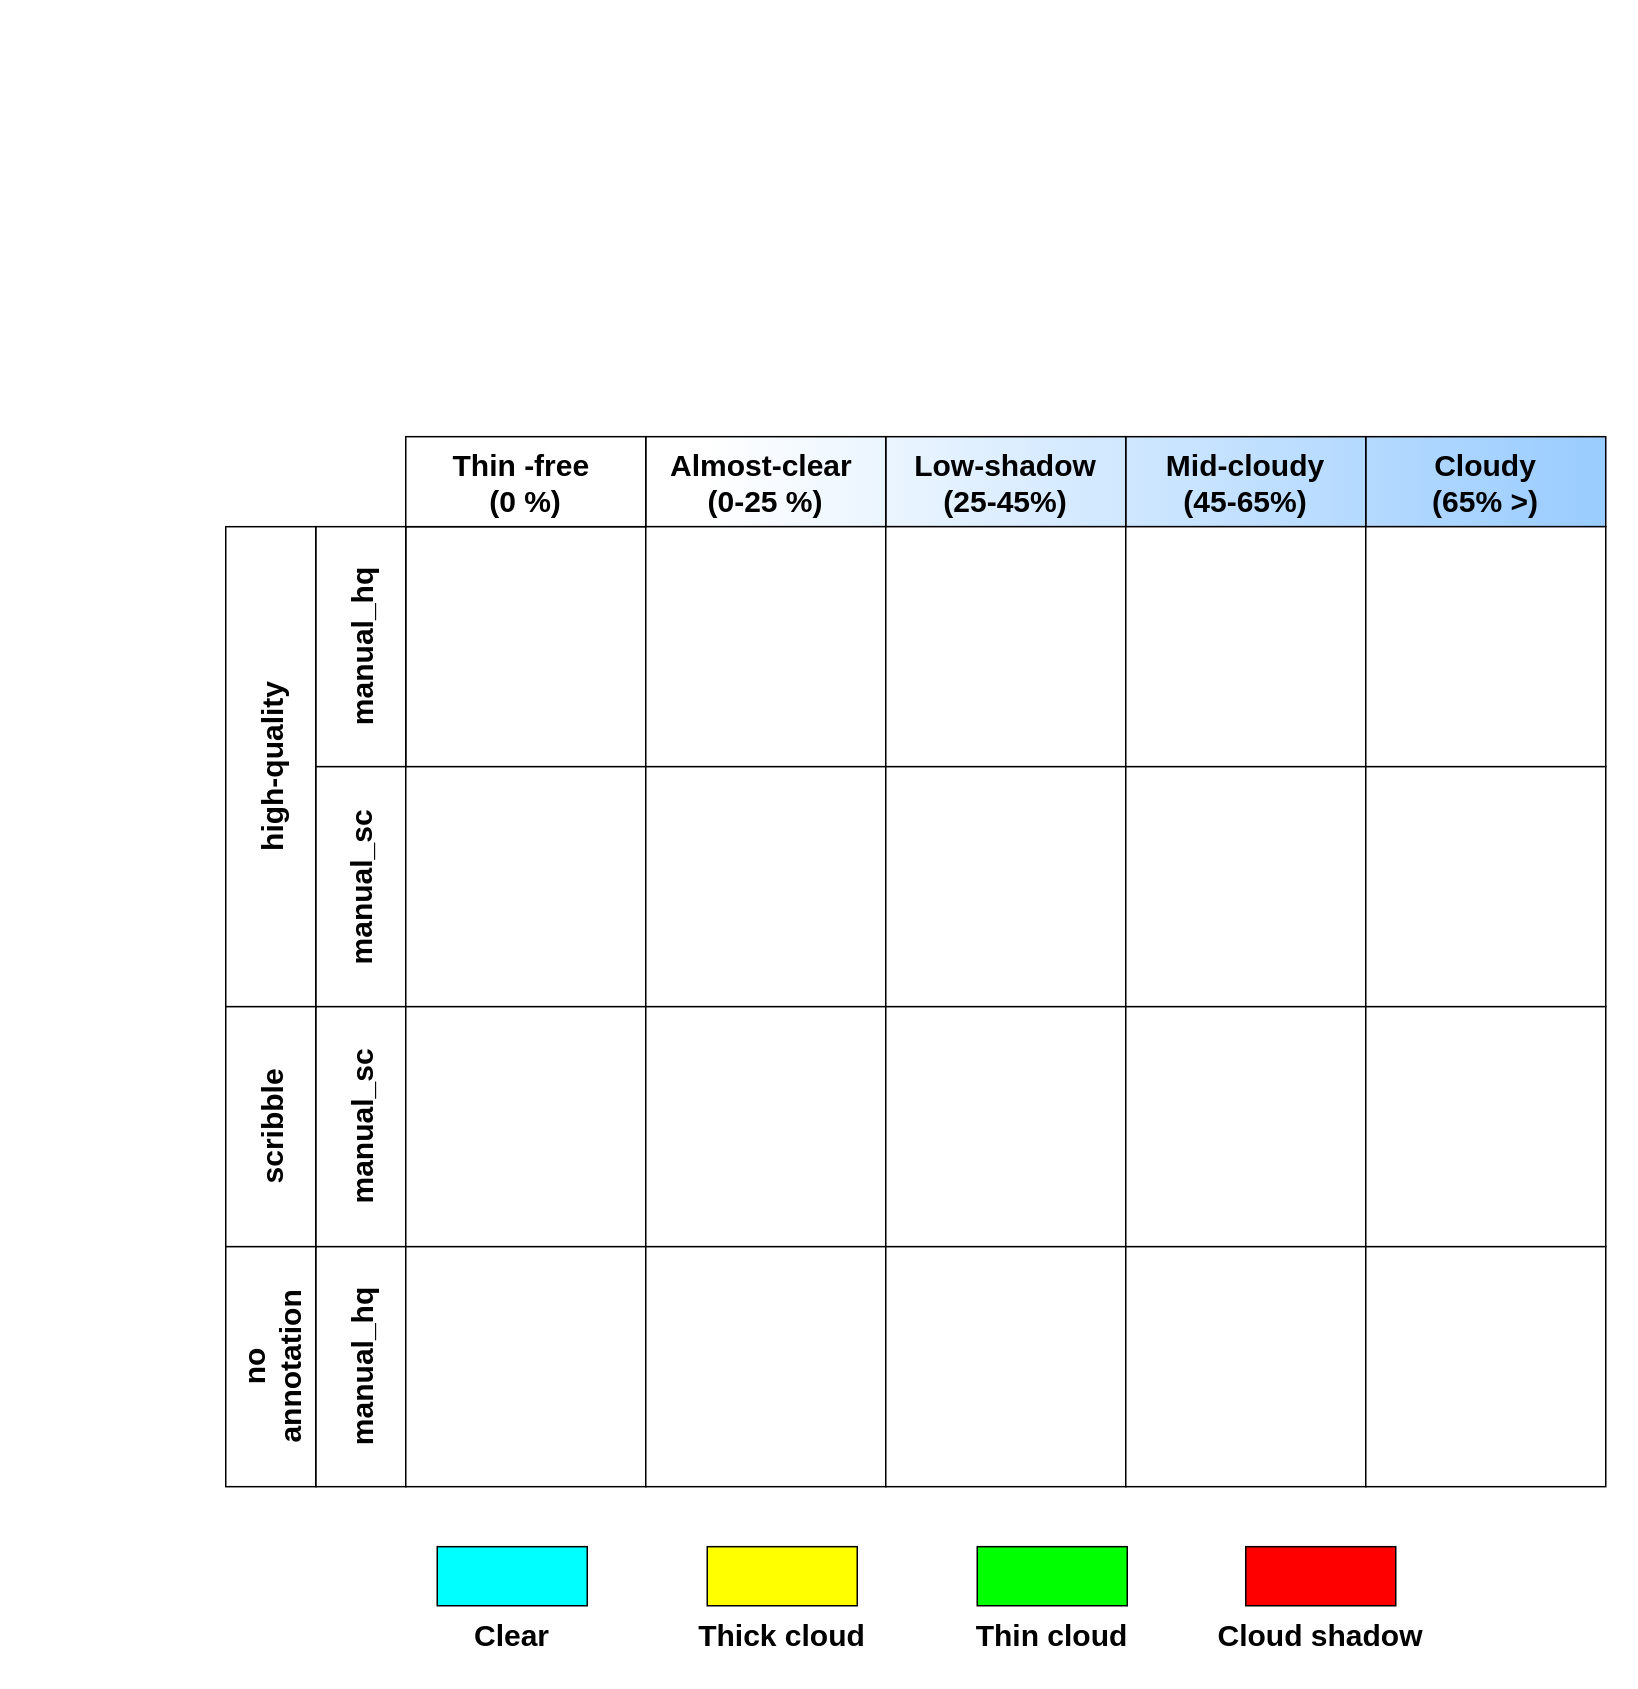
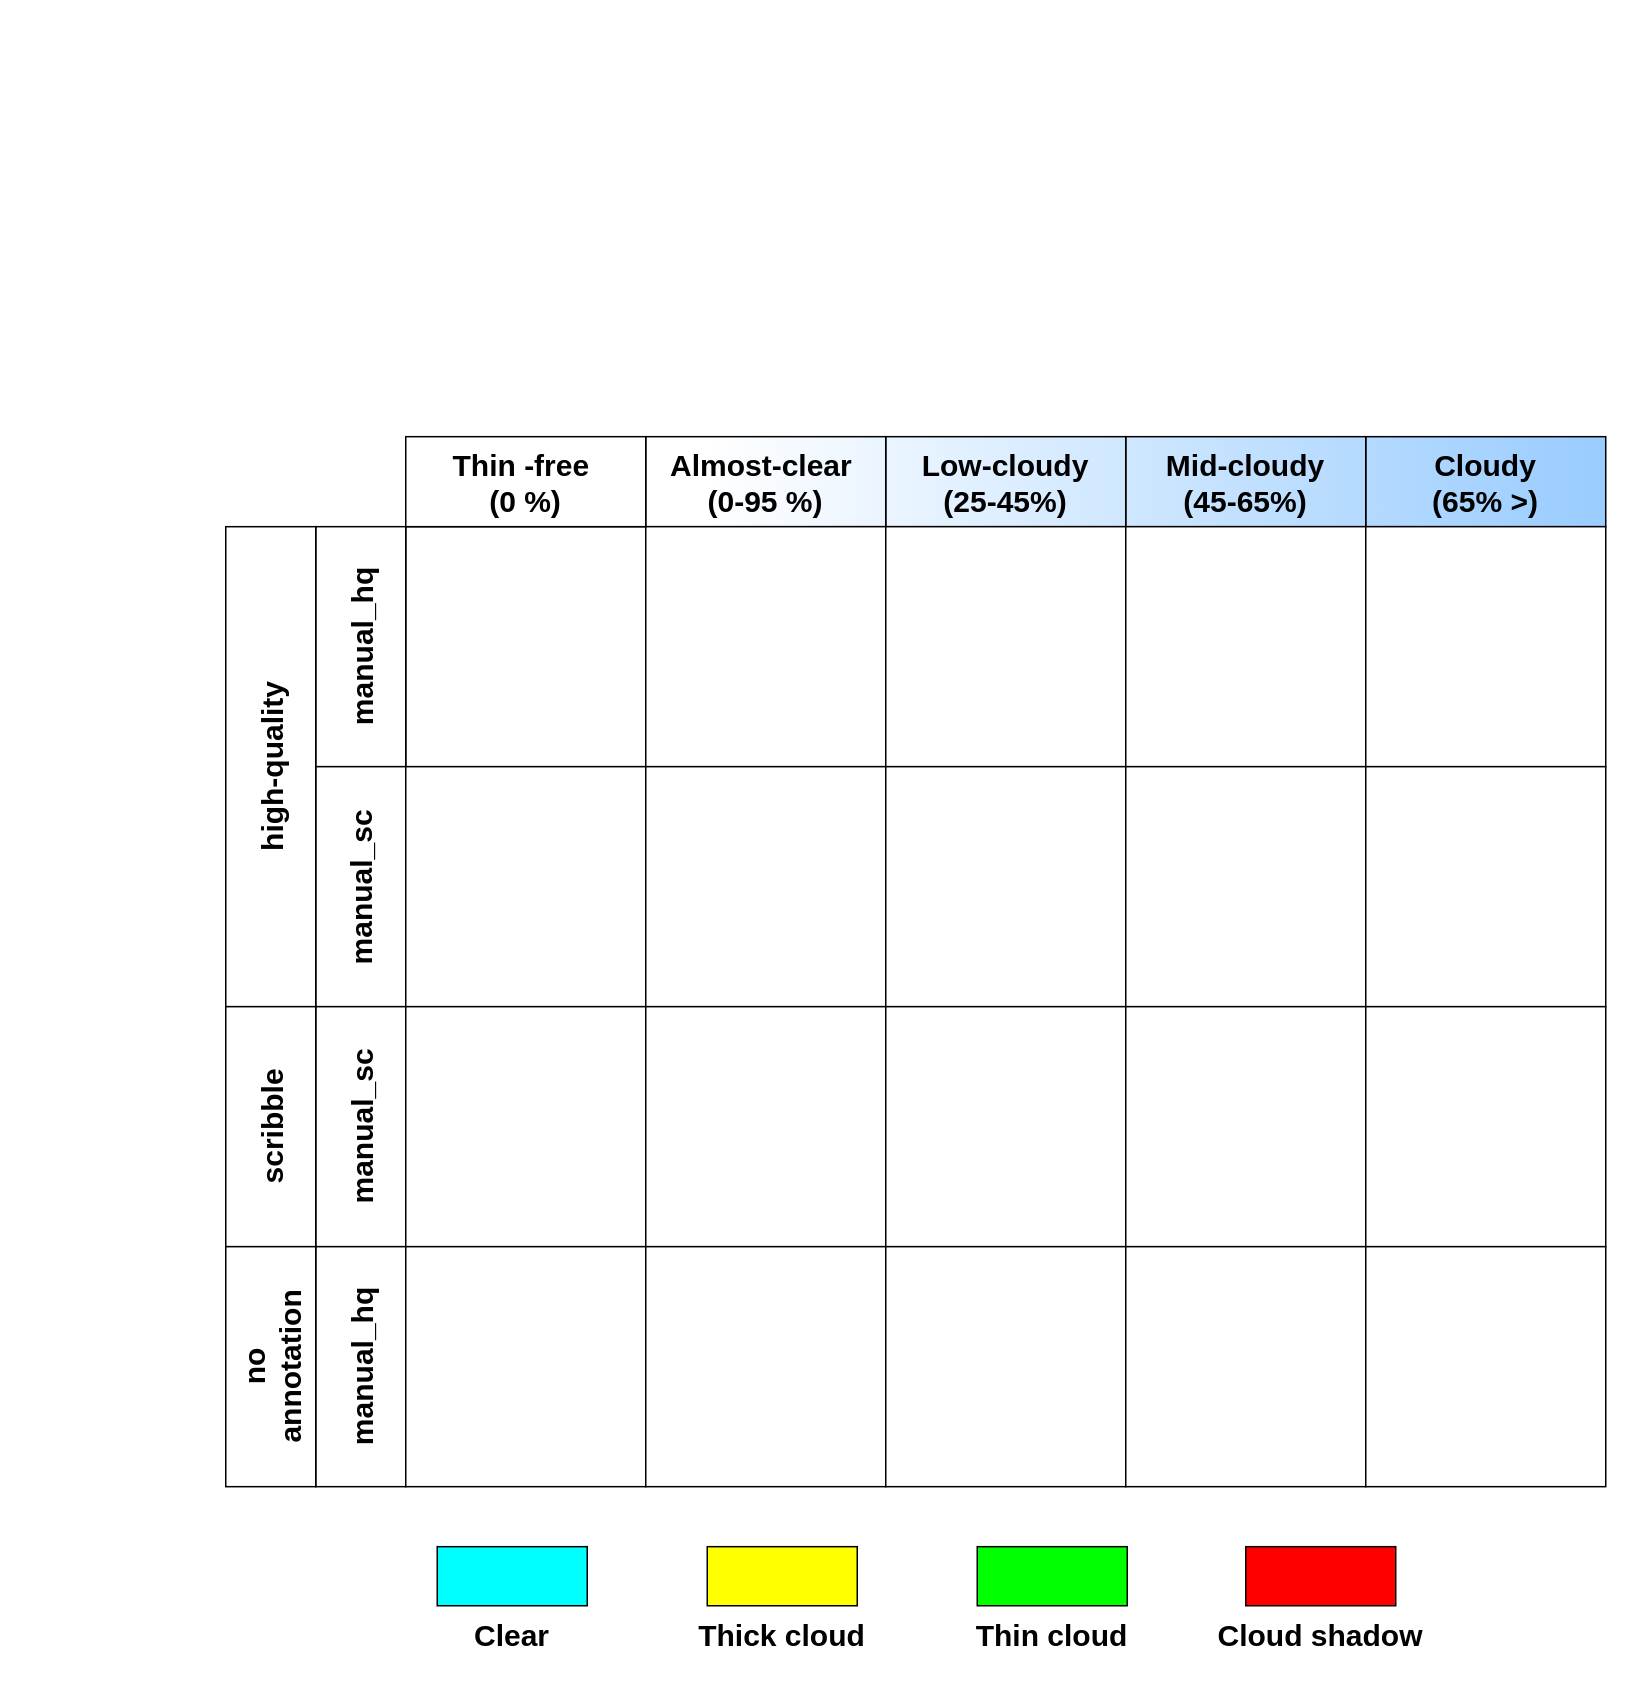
node "Almost-clear (0-25 %)": label "Almost-clear (0-25 %)" -> "Almost-clear (0-95 %)"
node "Low-shadow (25-45%)": label "Low-shadow (25-45%)" -> "Low-cloudy (25-45%)"
